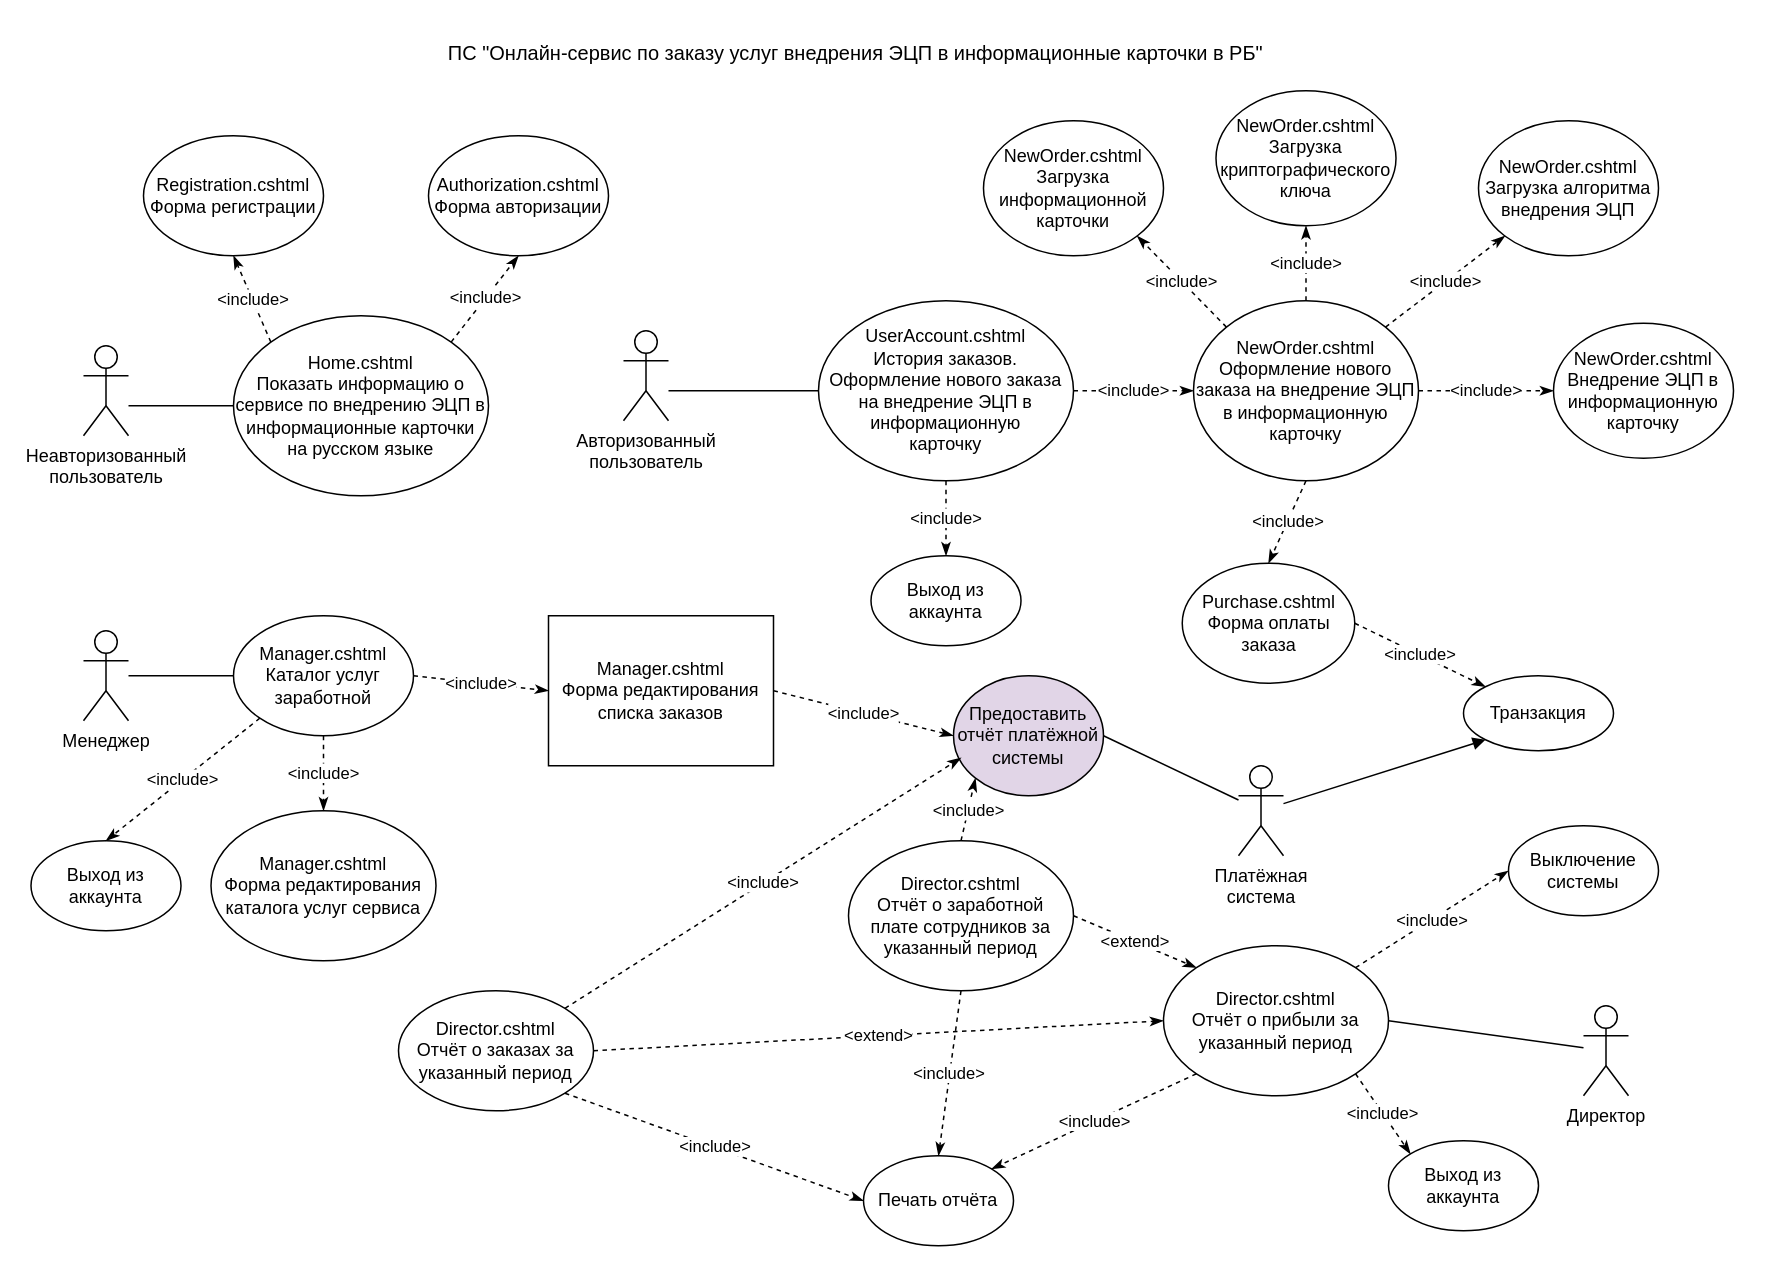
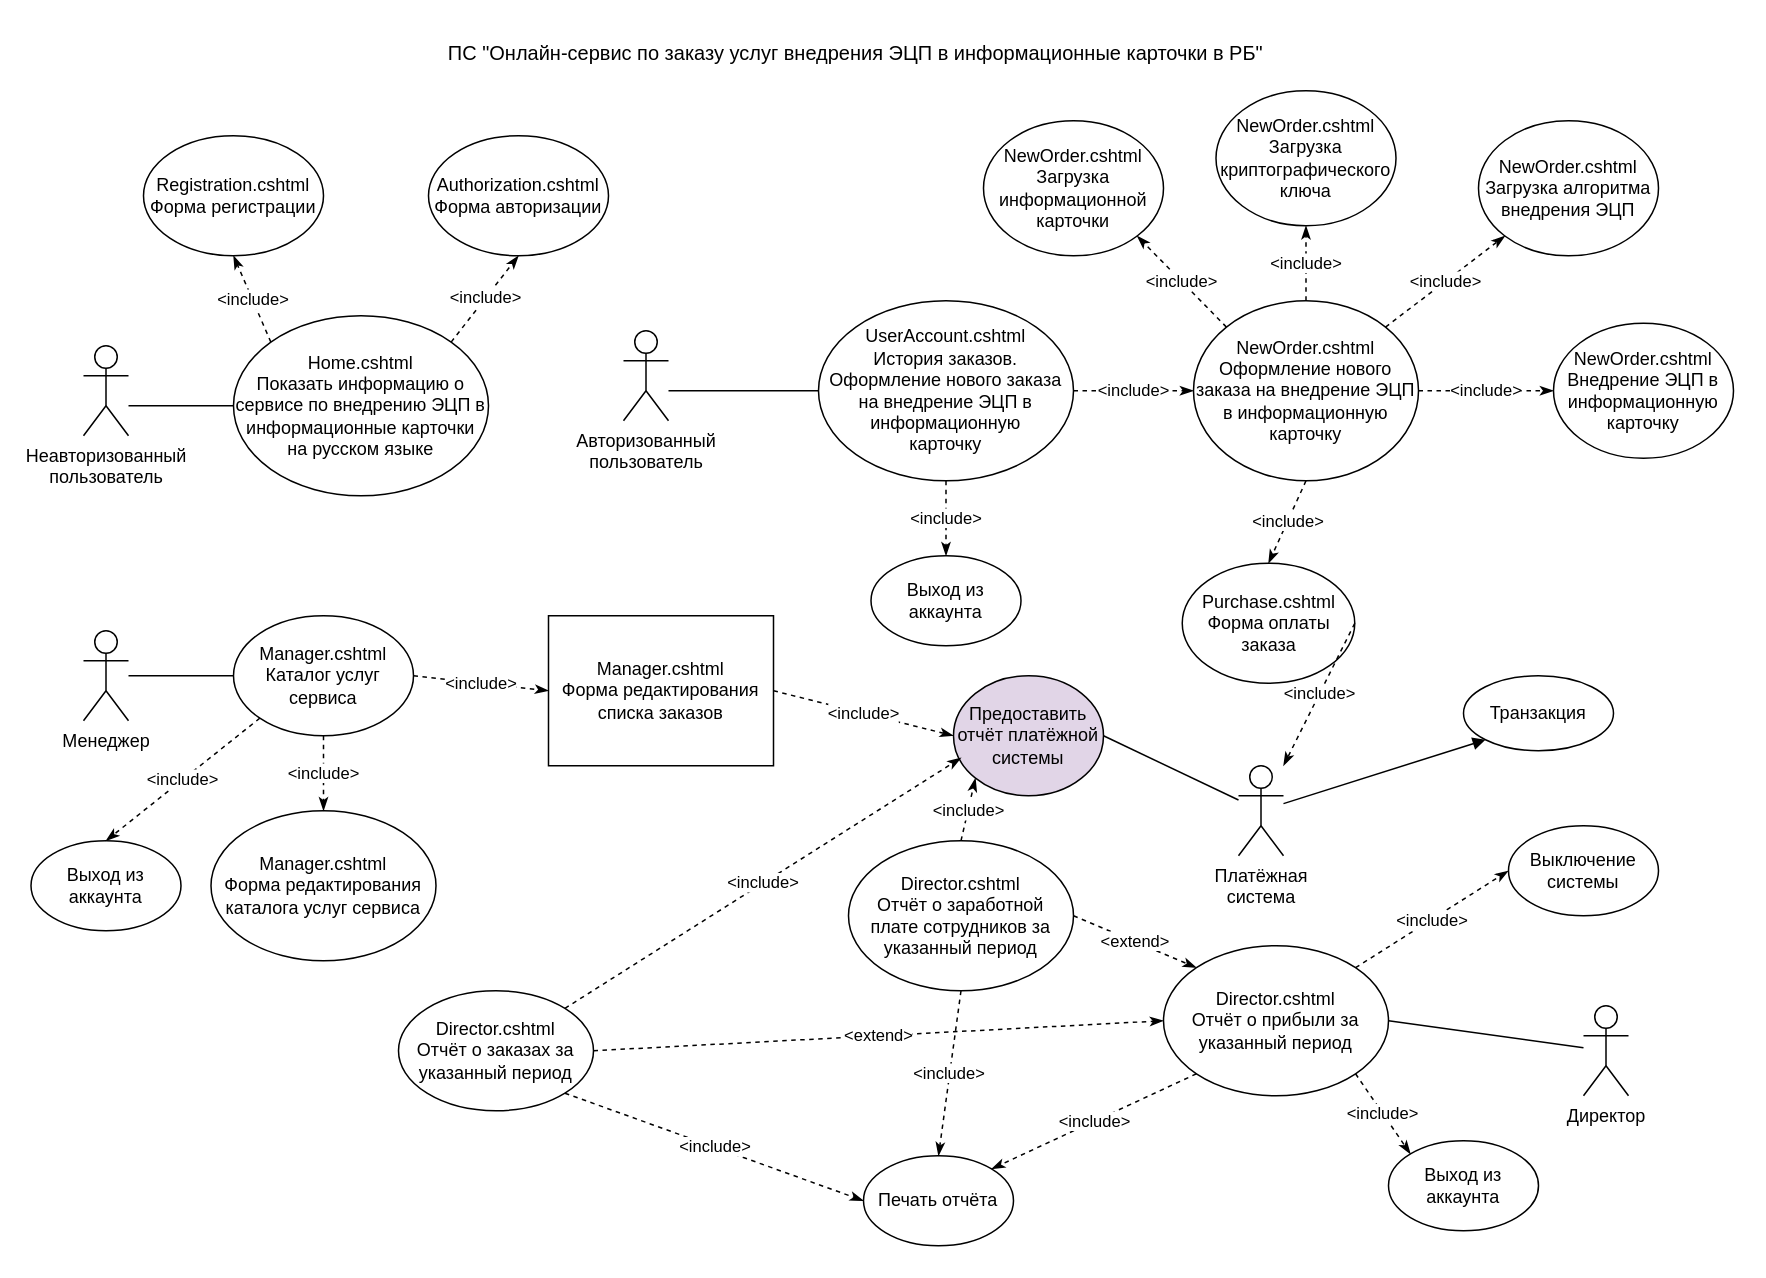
edge "Purchase.cshtml Форма оплаты заказа" -> "Транзакция": now "Purchase.cshtml Форма оплаты заказа" -> "Платёжная система"
node "Manager.cshtml Каталог услуг заработной": label "Manager.cshtml Каталог услуг заработной" -> "Manager.cshtml Каталог услуг сервиса"
